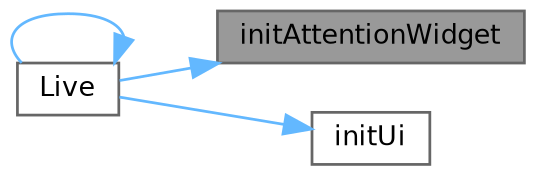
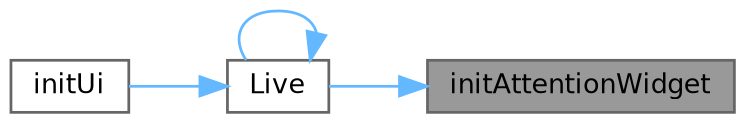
edge "Live" -> "initUi": reversed
